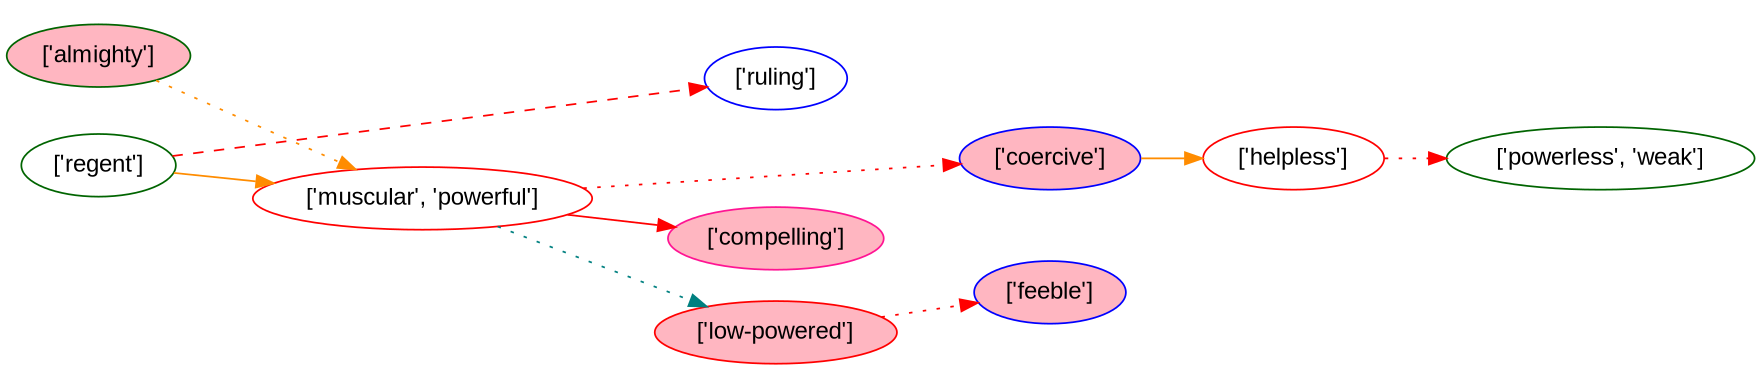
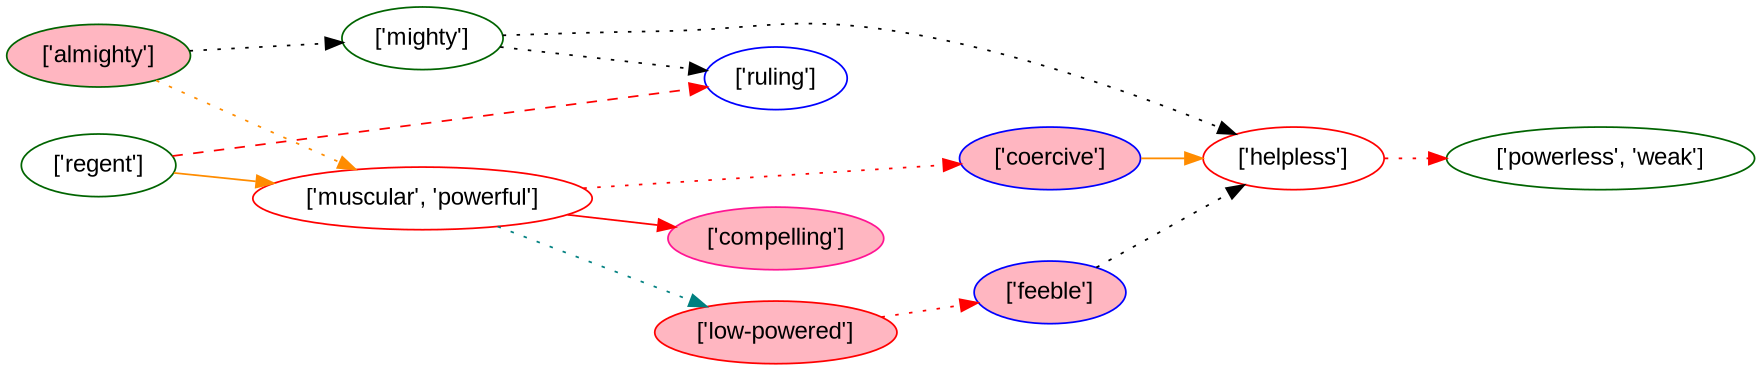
node "['mighty']": added
edge "['feeble']" -> "['helpless']": added
